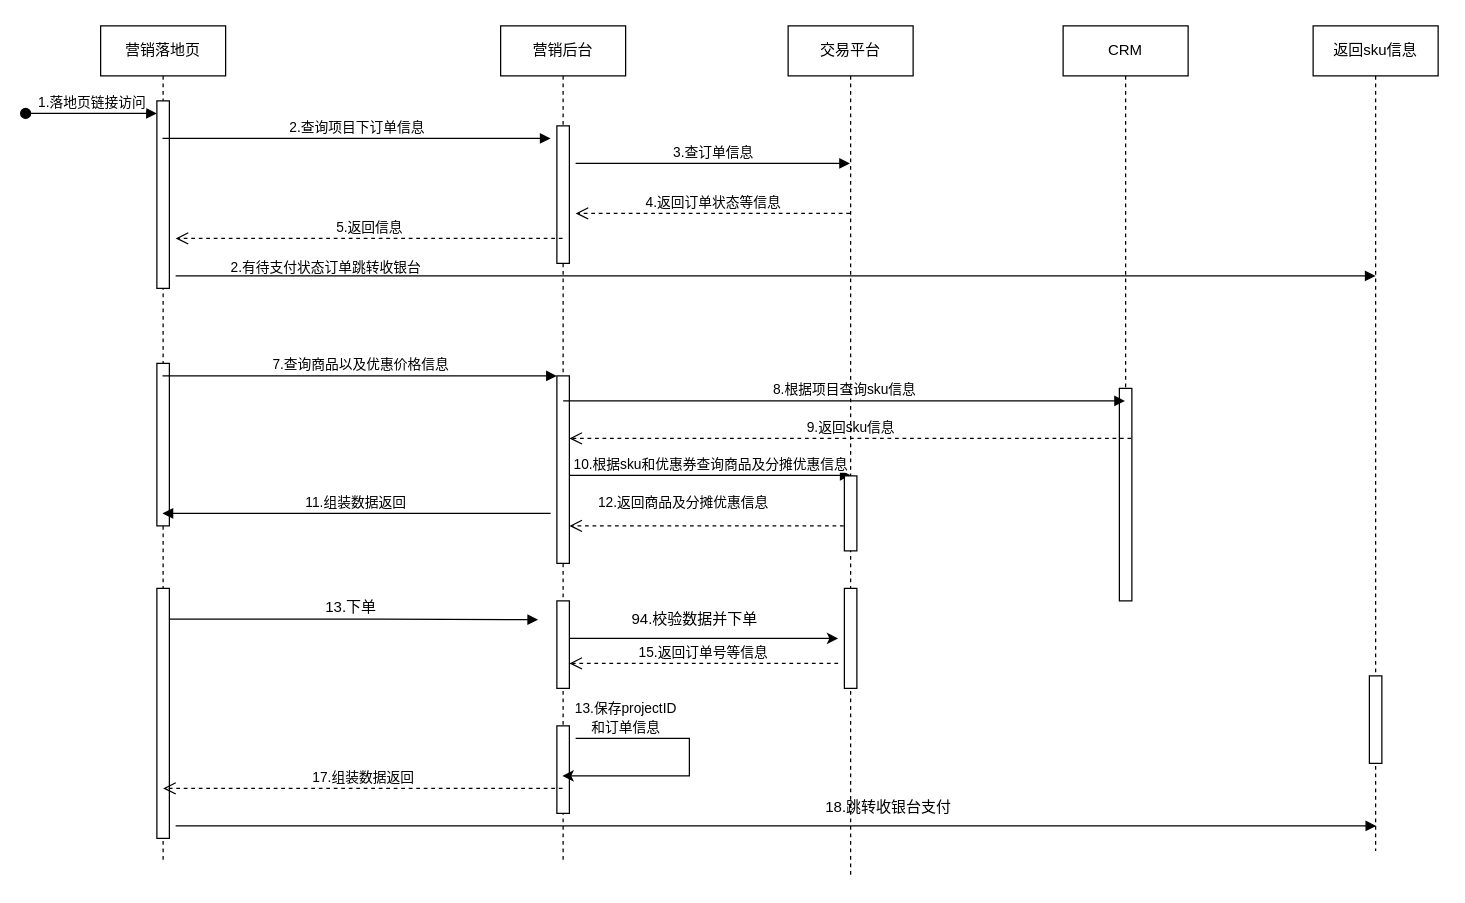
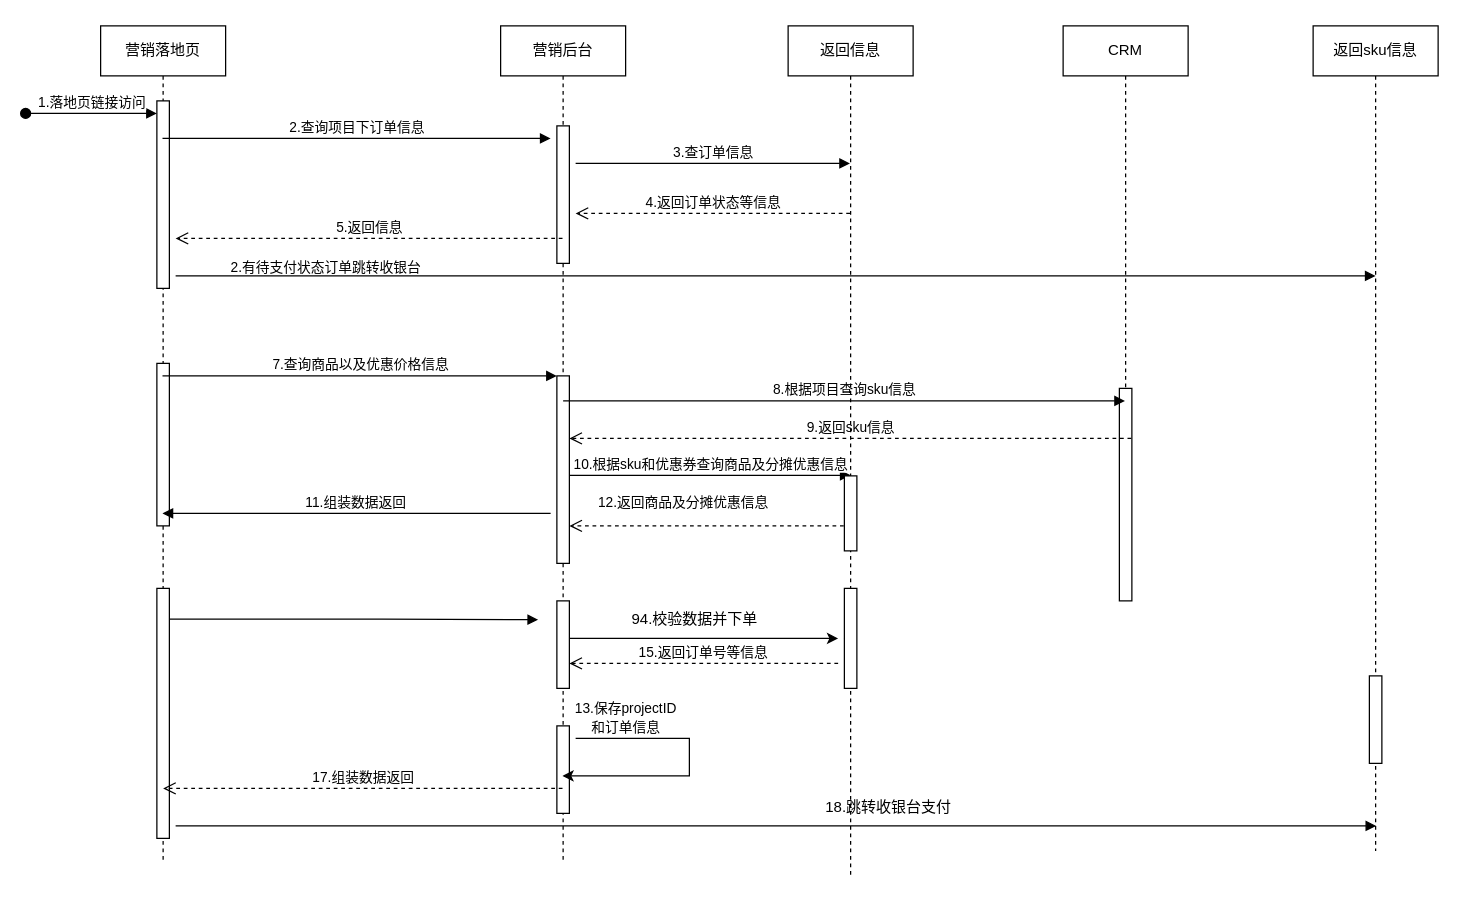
node "交易平台": label "交易平台" -> "返回信息"
node "13.下单": removed
